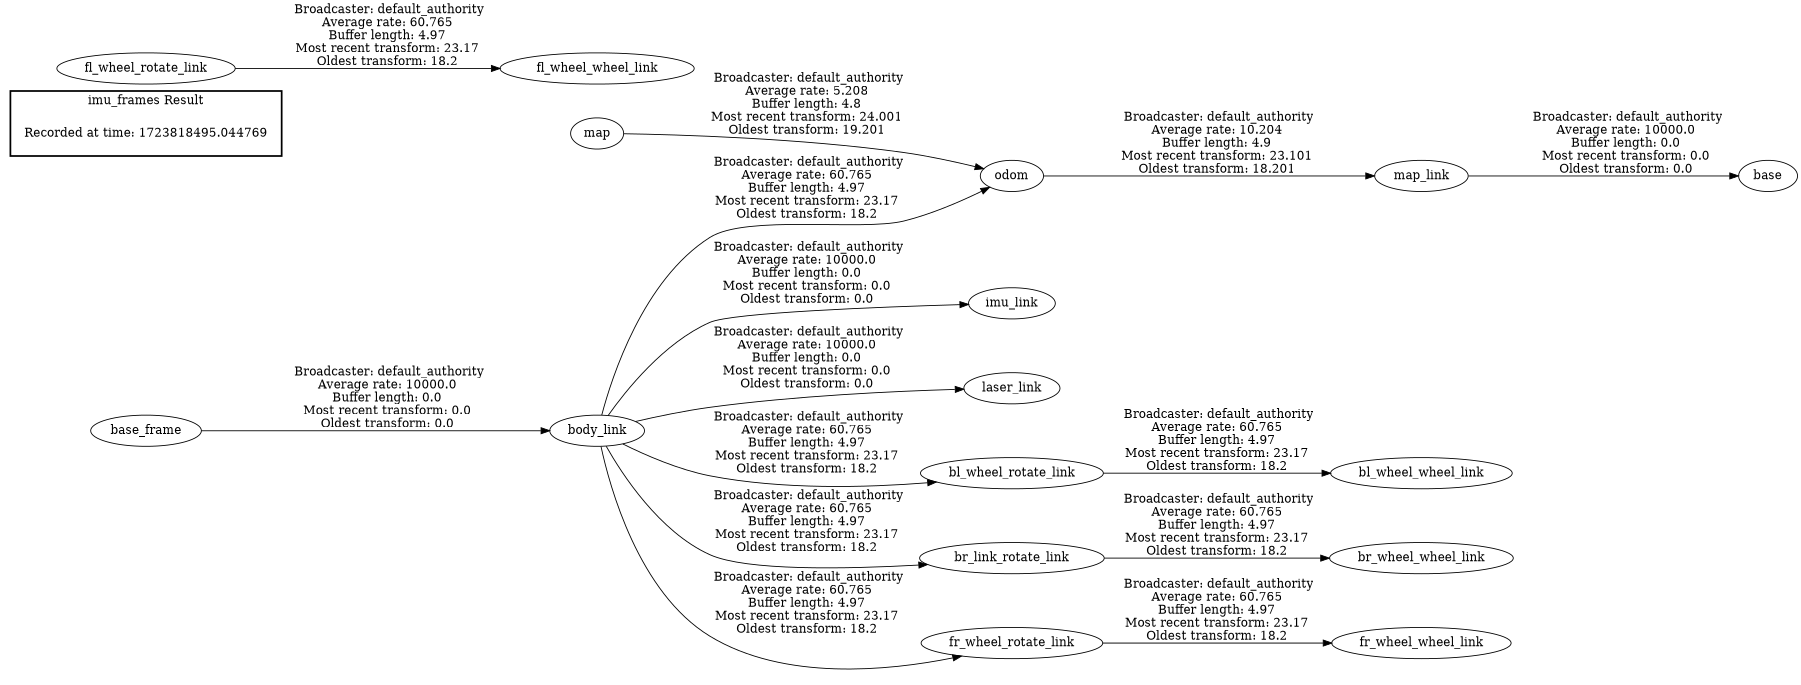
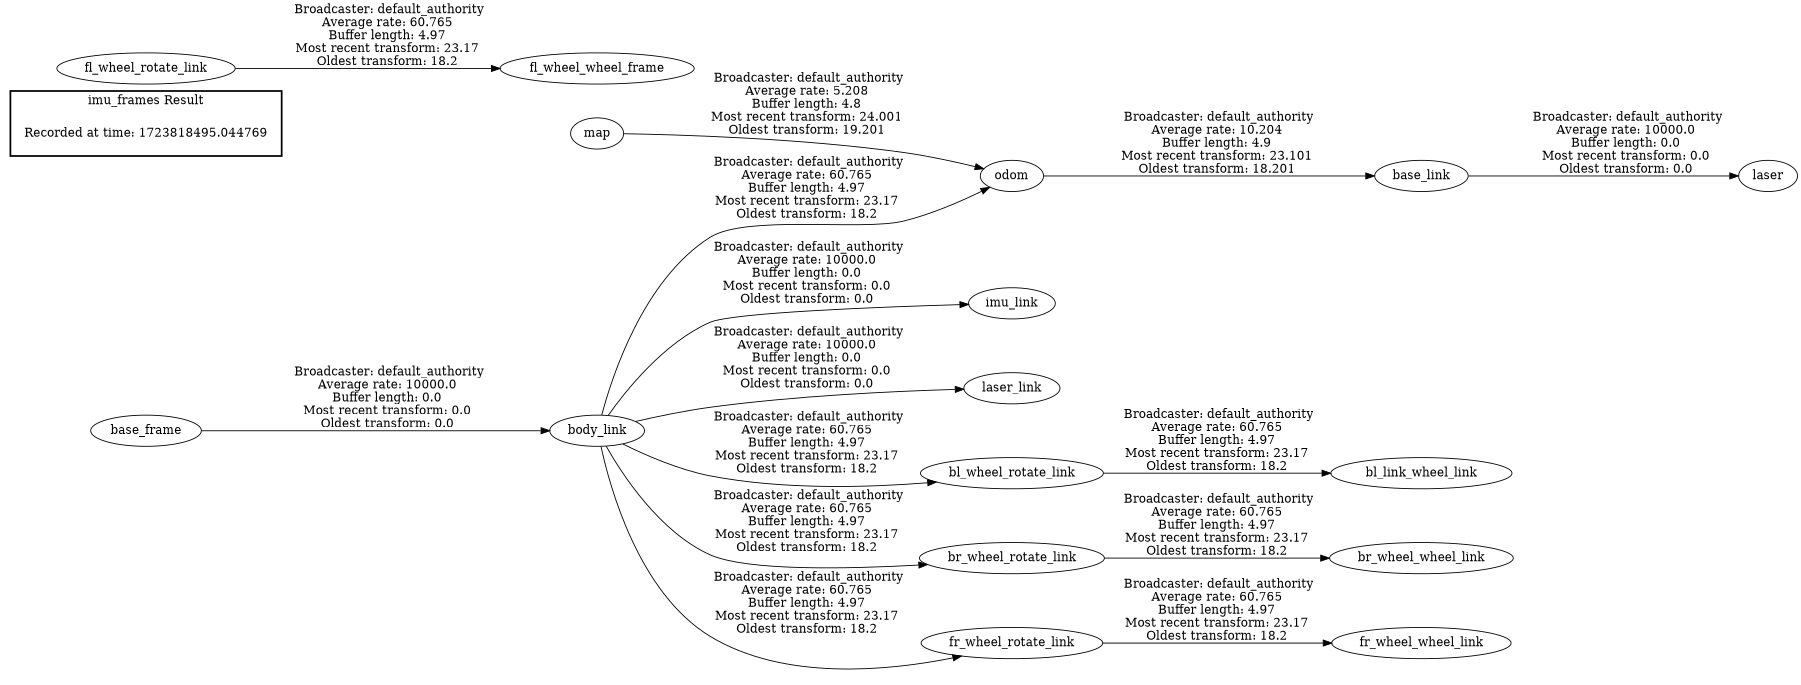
node "fl_wheel_wheel_link": label "fl_wheel_wheel_link" -> "fl_wheel_wheel_frame"
node "map_link": label "map_link" -> "base_link"
node "base": label "base" -> "laser"
node "bl_wheel_wheel_link": label "bl_wheel_wheel_link" -> "bl_link_wheel_link"
node "br_link_rotate_link": label "br_link_rotate_link" -> "br_wheel_rotate_link"
